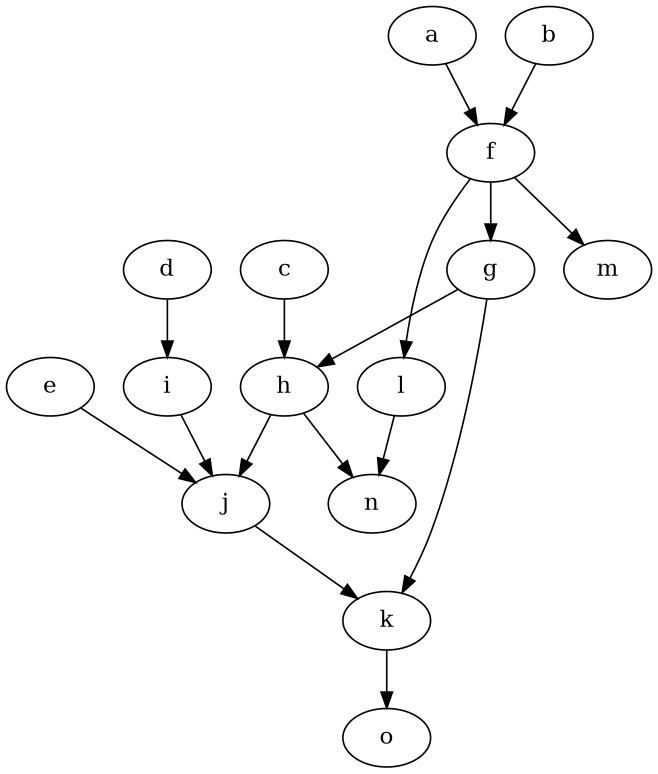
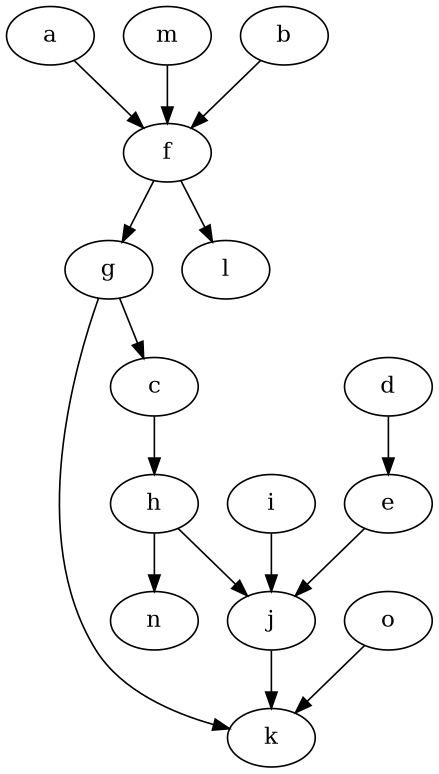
edge "f" -> "m": reversed
edge "d" -> "i": now "d" -> "e"
edge "g" -> "h": now "g" -> "c"
edge "l" -> "n": removed
edge "k" -> "o": reversed
